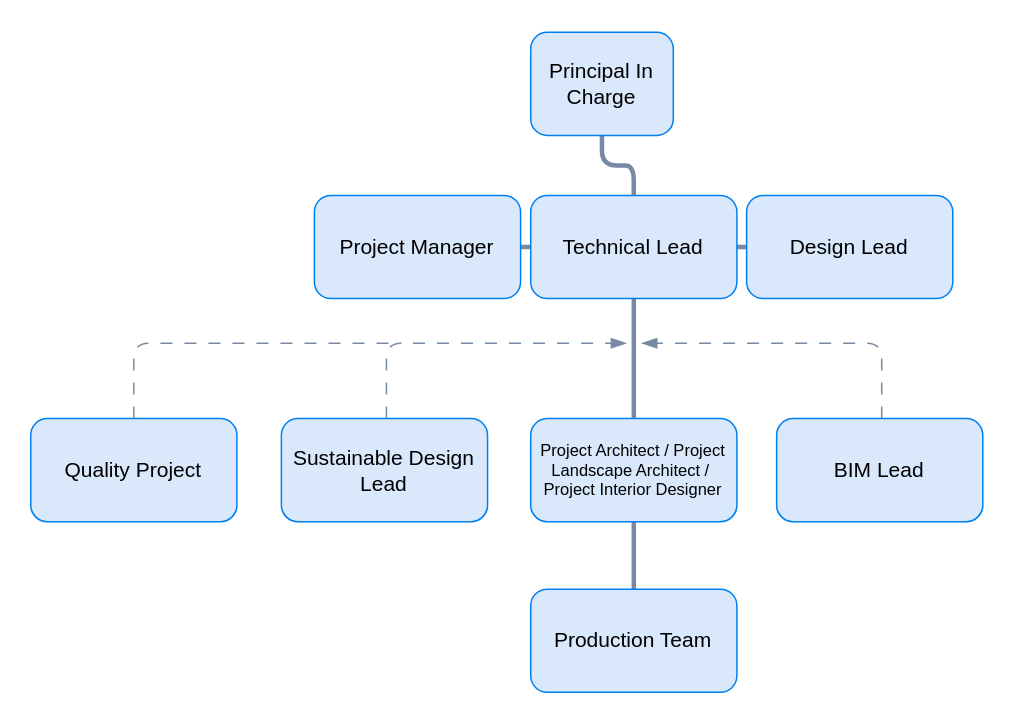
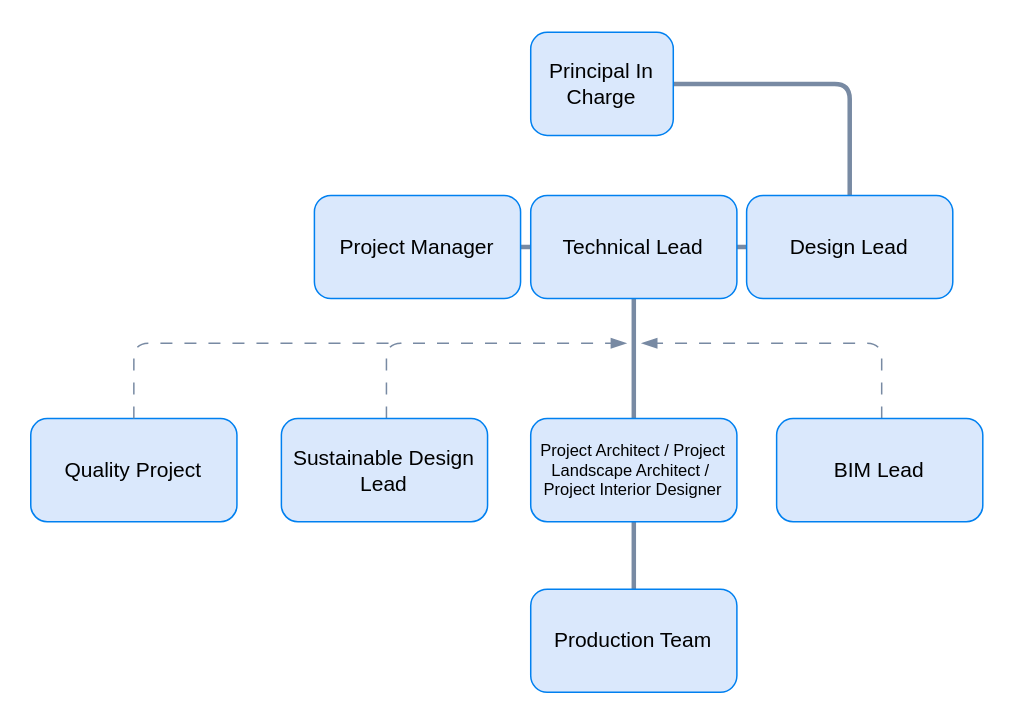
edge "Principal In Charge" -- "Technical Lead": now "Principal In Charge" -- "Design Lead"
